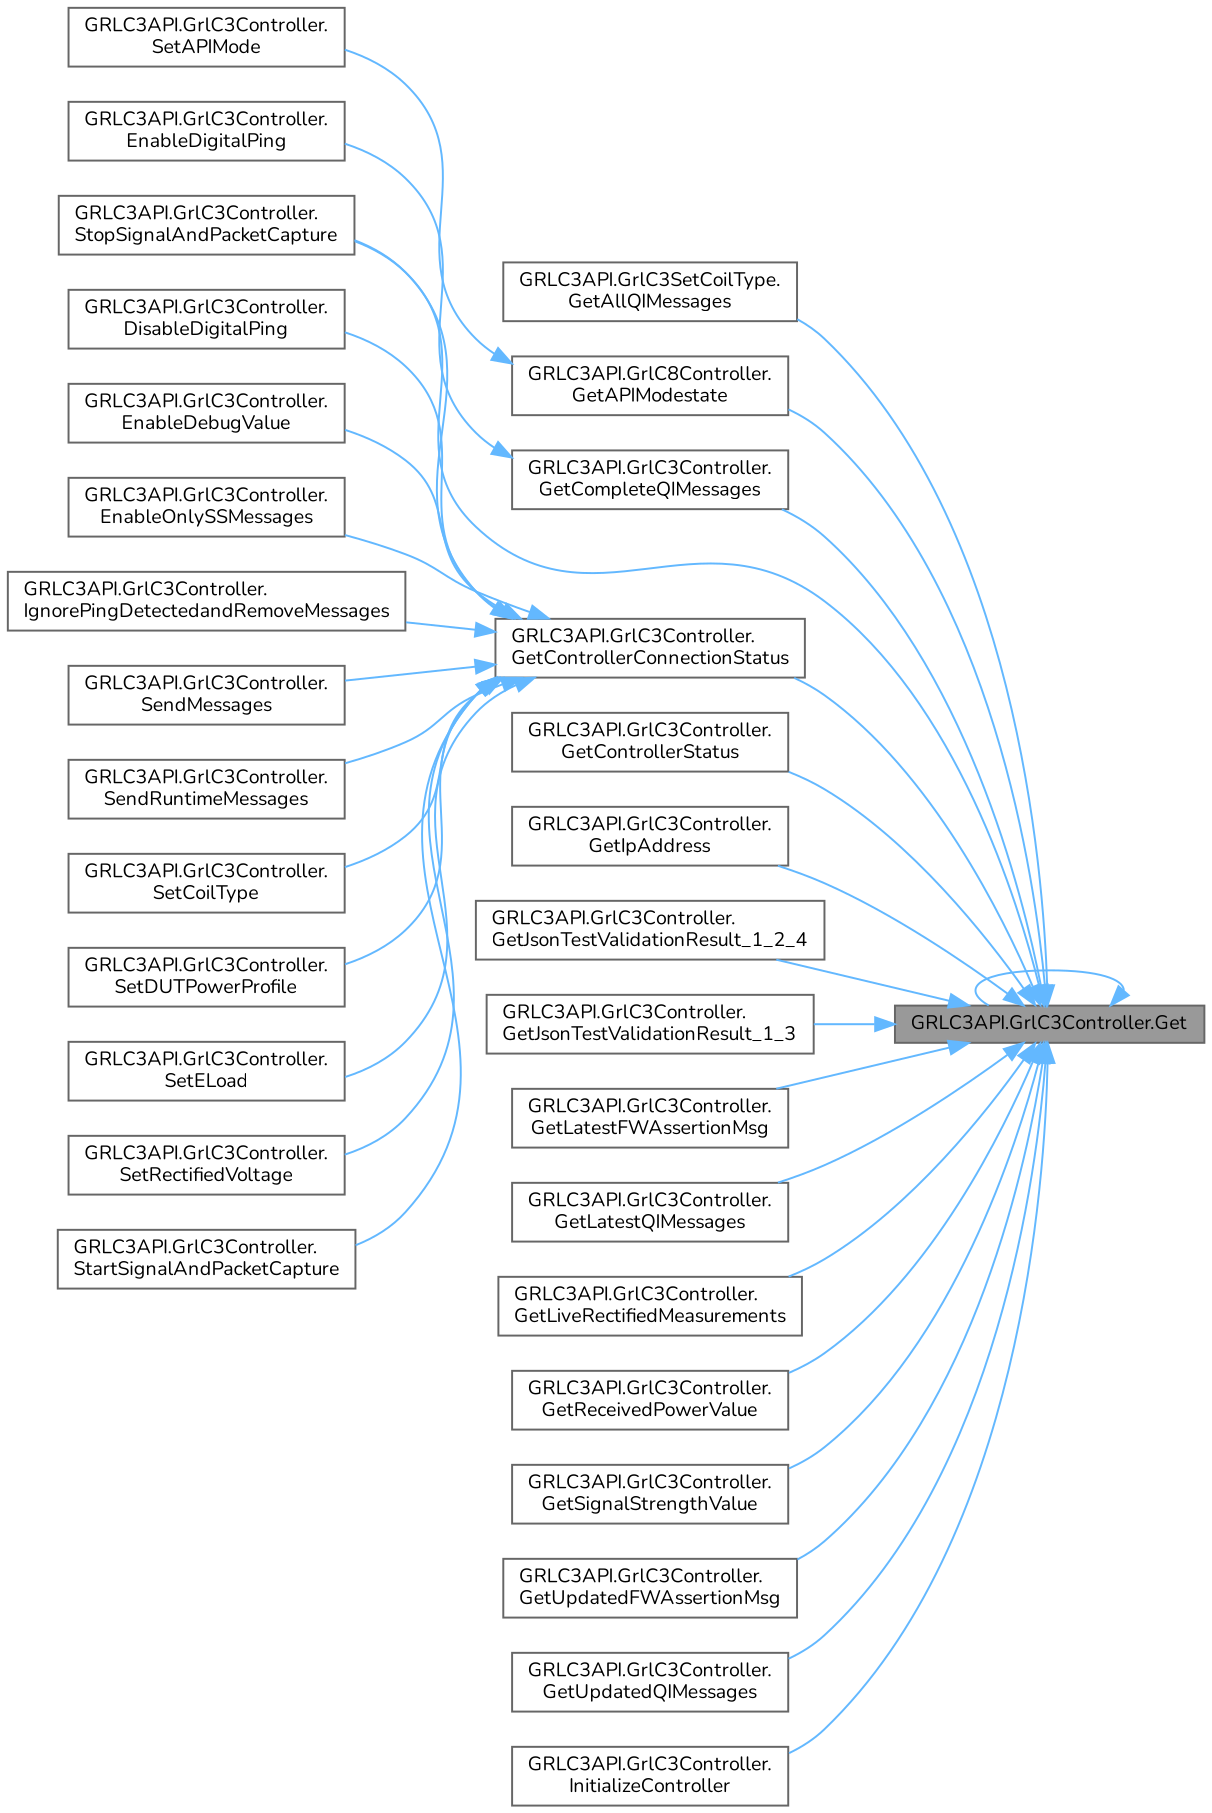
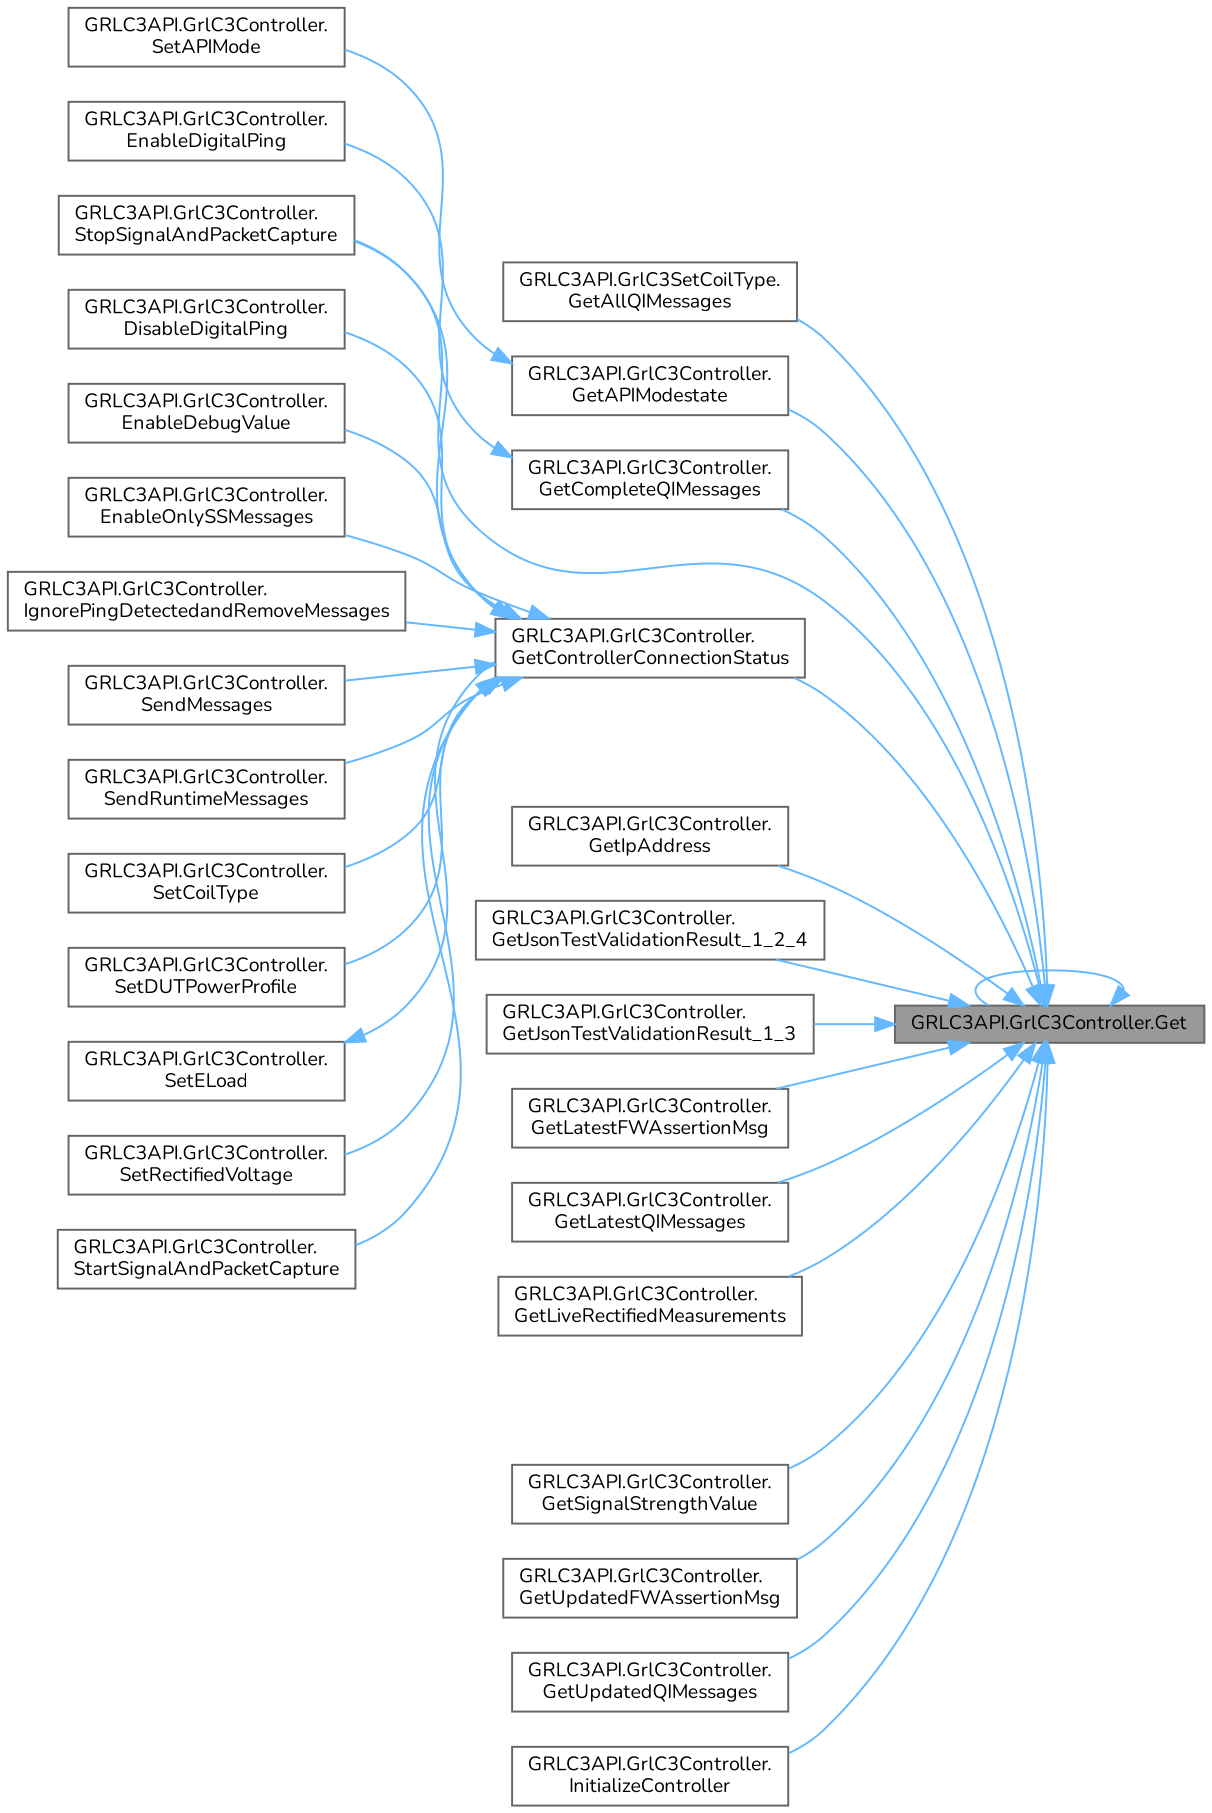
node "GRLC3API.GrlC8Controller. GetAPIModestate": label "GRLC3API.GrlC8Controller. GetAPIModestate" -> "GRLC3API.GrlC3Controller. GetAPIModestate"
node "GRLC3API.GrlC3Controller. GetControllerStatus": removed
edge "GRLC3API.GrlC3Controller. SetELoad" -> "GRLC3API.GrlC3Controller. GetControllerConnectionStatus": reversed
node "GRLC3API.GrlC3Controller. GetReceivedPowerValue": removed
